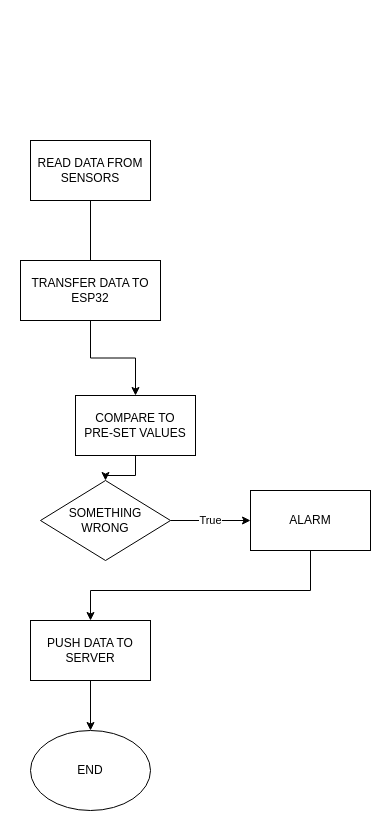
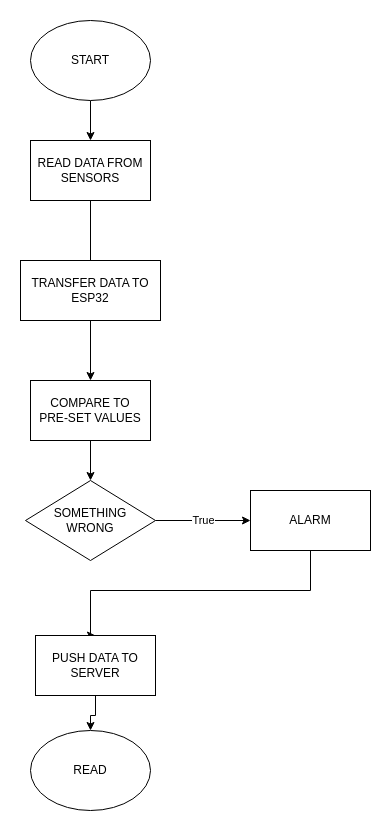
node "START": added
edge "START" -> "READ DATA FROM SENSORS": added
node "COMPARE TO PRE-SET VALUES": moved (136, 426) -> (91, 411)
node "SOMETHING WRONG": moved (106, 521) -> (91, 521)
node "PUSH DATA TO SERVER": moved (91, 651) -> (96, 666)
node "END": label "END" -> "READ"
